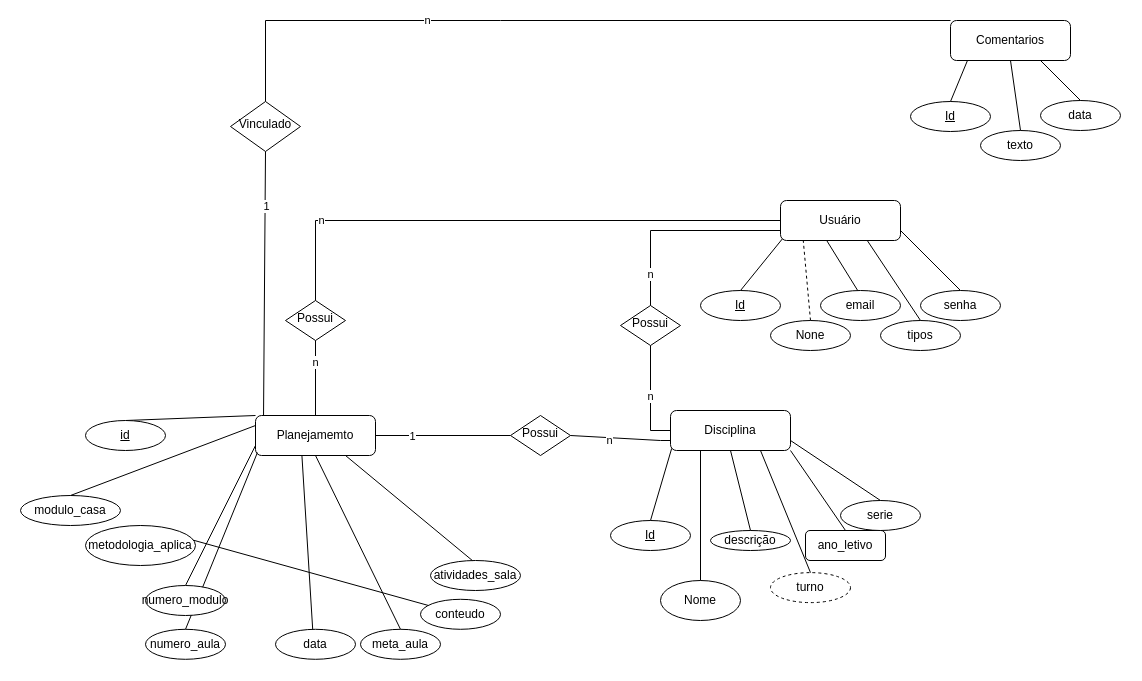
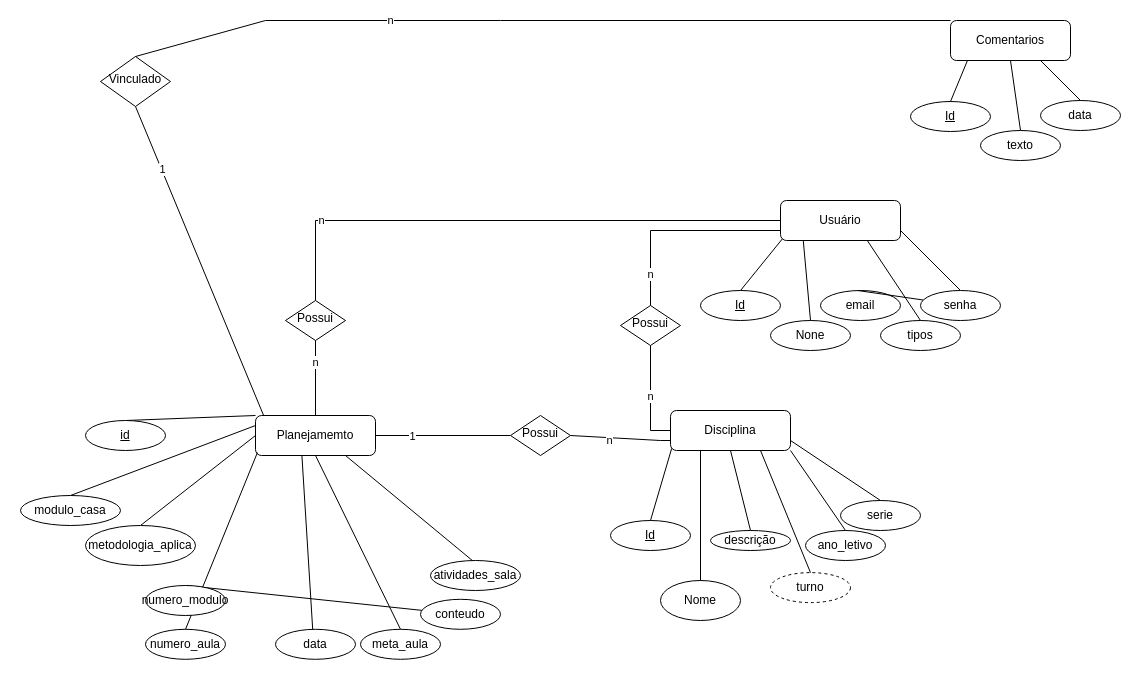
node "Vinculado": moved (266, 127) -> (136, 82)
edge "Usuário" -- "email": now "senha" -- "email"
edge "Usuário" -- "None": style dashed -> solid
edge "Planejamemto" -- "numero_modulo": now "conteudo" -- "numero_modulo"
node "ano_letivo": shape rounded rectangle -> ellipse
edge "metodologia_aplica" -- "conteudo": now "metodologia_aplica" -- "Planejamemto"
